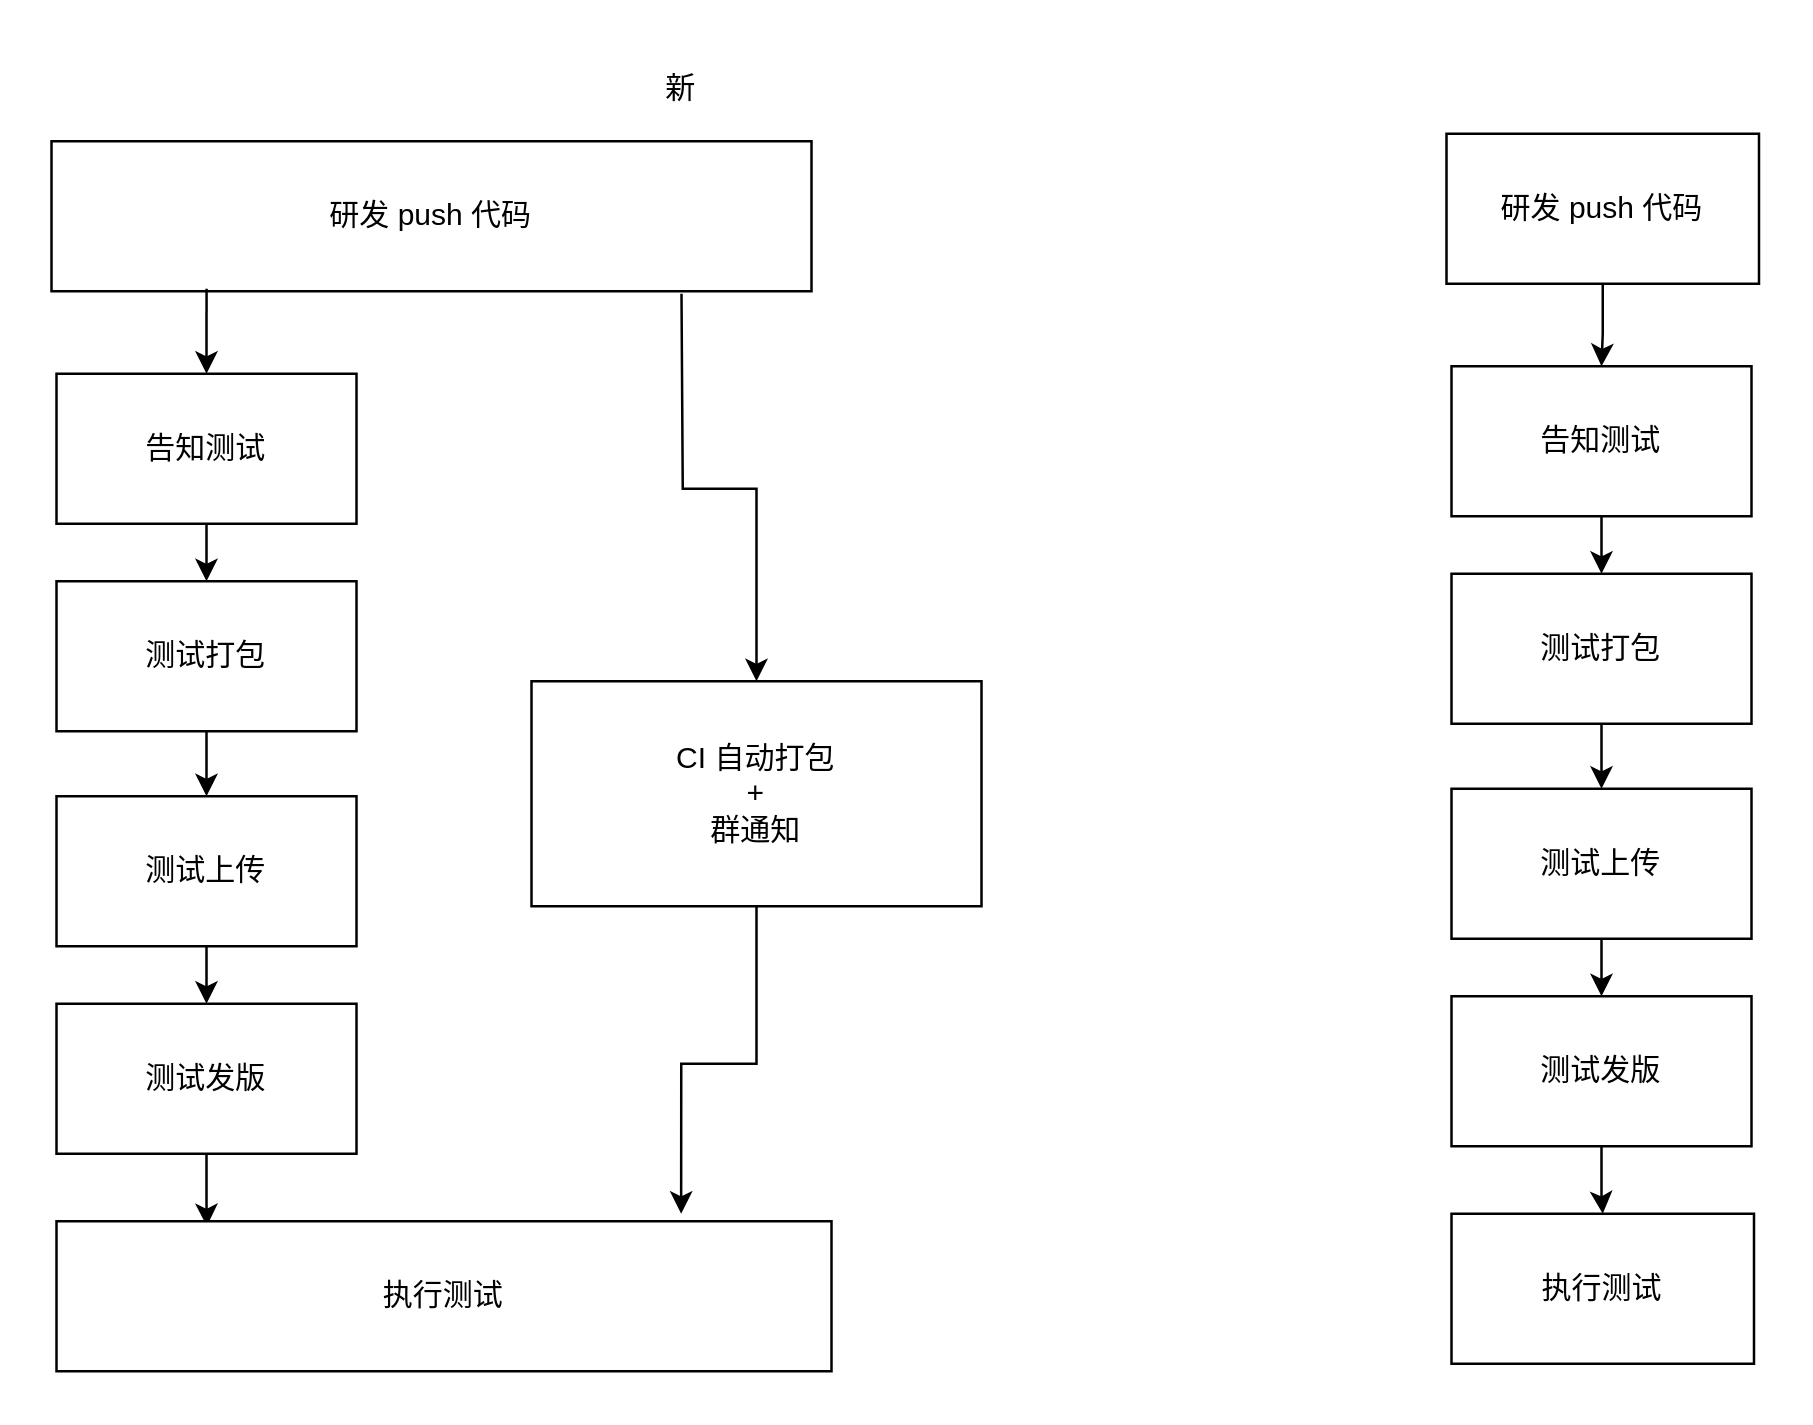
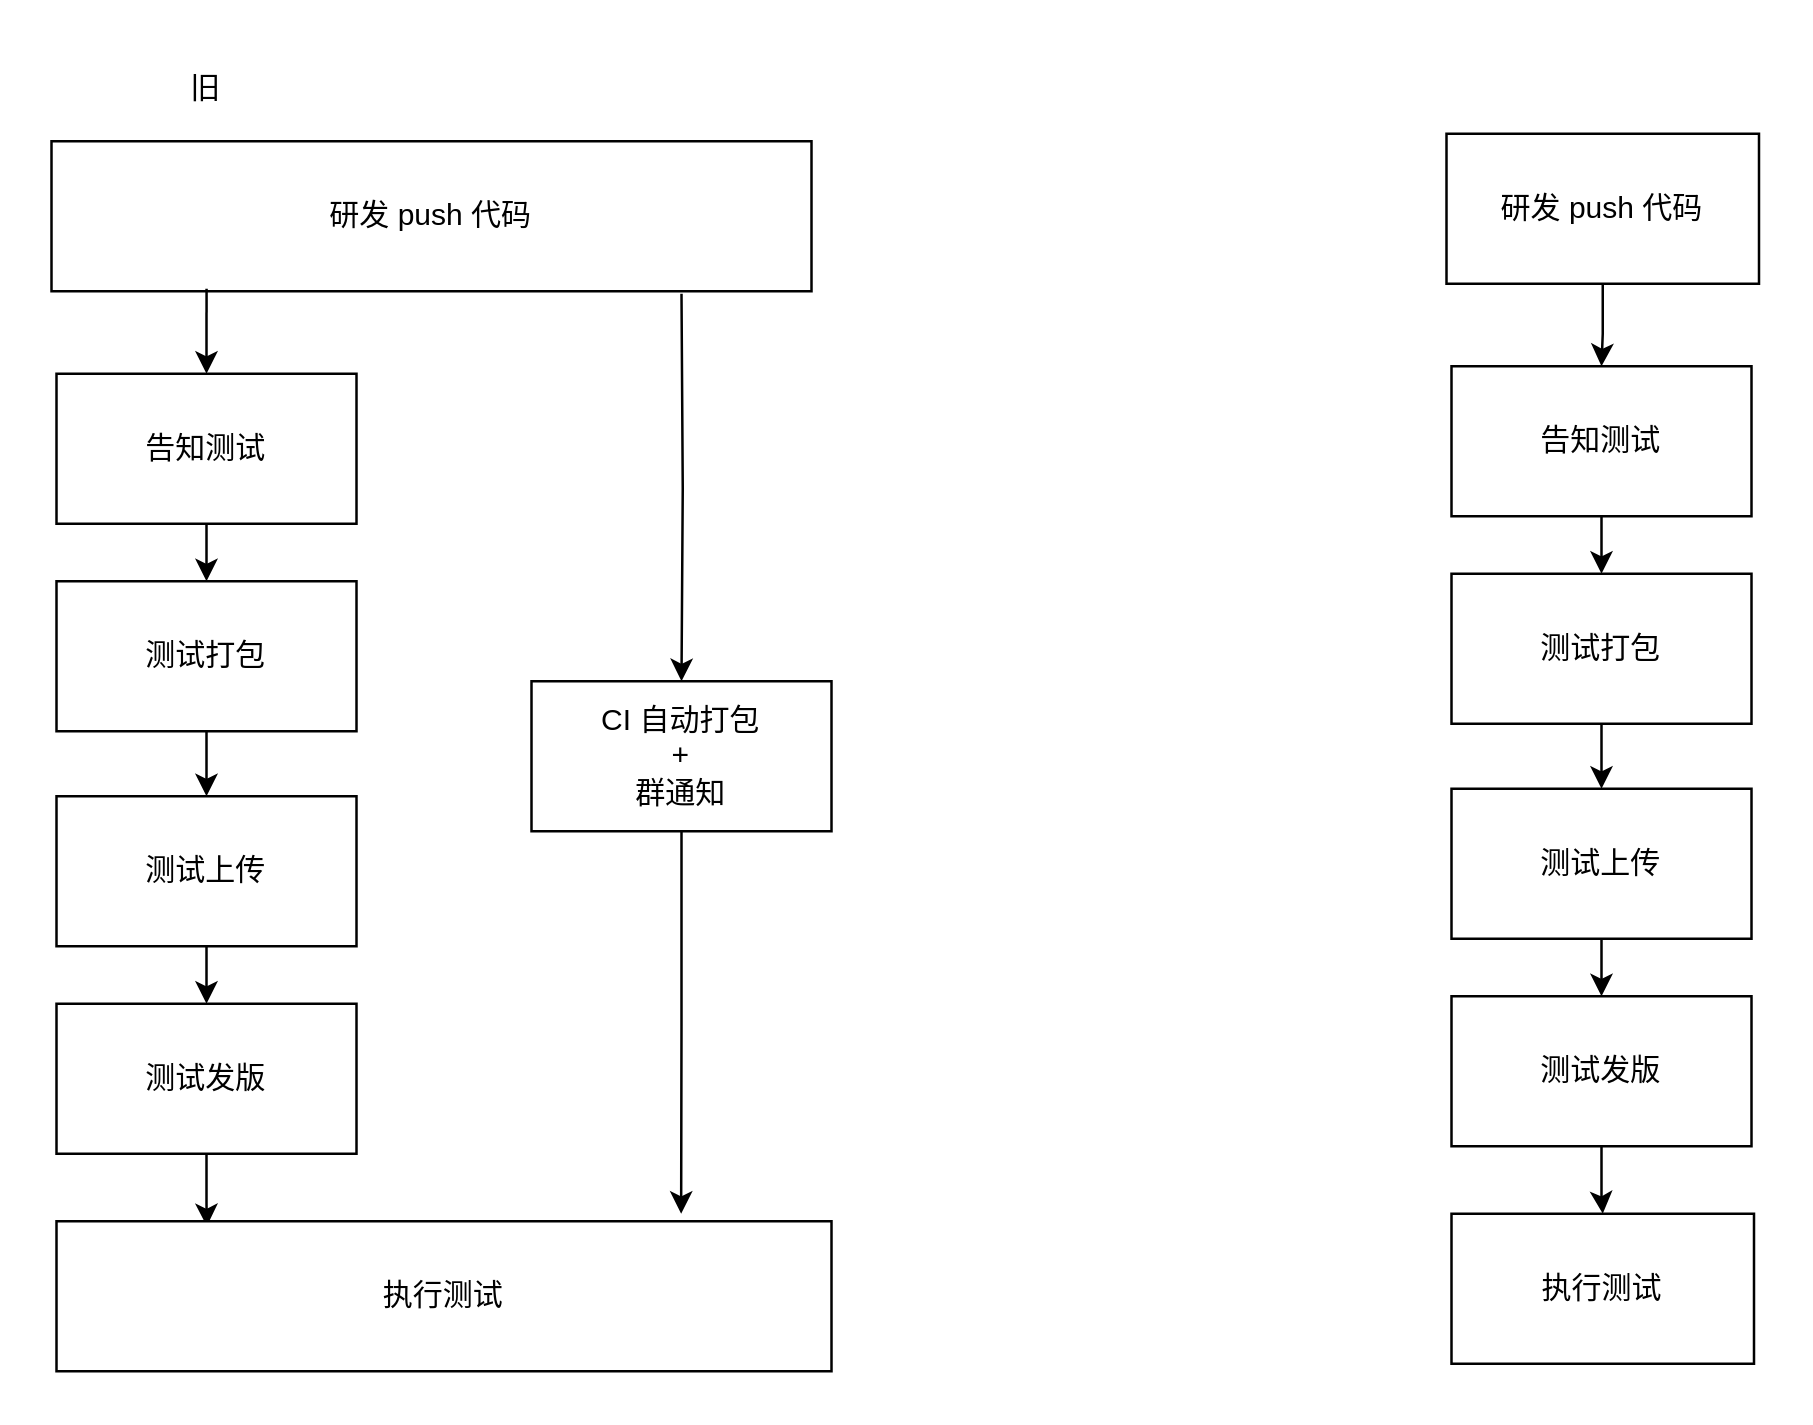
node "旧": added
node "新": removed
node "CI 自动打包 + 群通知": size 450x225 -> 300x150
